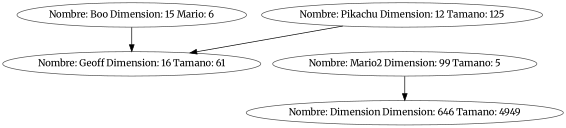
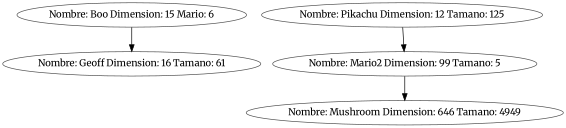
edge "Nombre: Pikachu Dimension: 12 Tamano: 125" -> "Nombre: Geoff Dimension: 16 Tamano: 61": now "Nombre: Pikachu Dimension: 12 Tamano: 125" -> "Nombre: Mario2 Dimension: 99 Tamano: 5"
node "Nombre: Dimension Dimension: 646 Tamano: 4949": label "Nombre: Dimension Dimension: 646 Tamano: 4949" -> "Nombre: Mushroom Dimension: 646 Tamano: 4949"
